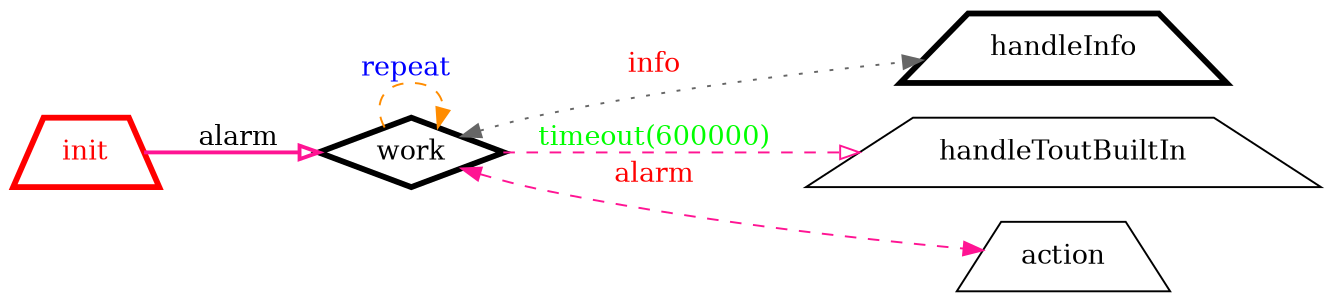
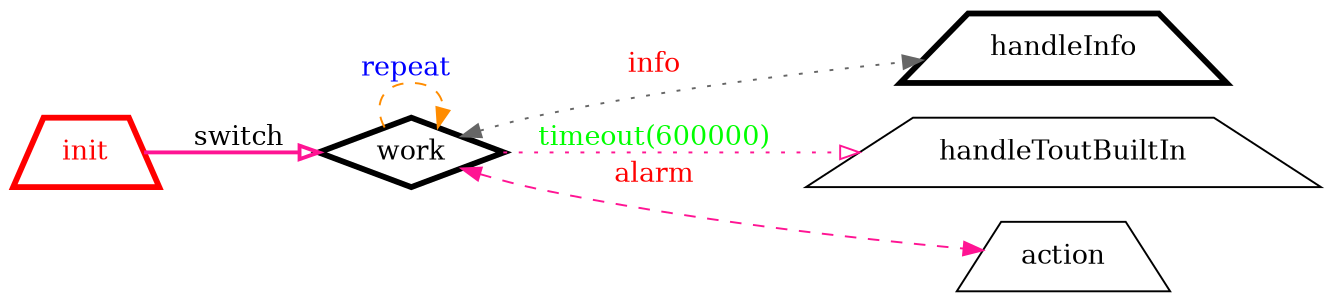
edge "init" -> "work": label "alarm" -> "switch"
edge "work" -> "handleToutBuiltIn": style dashed -> dotted
